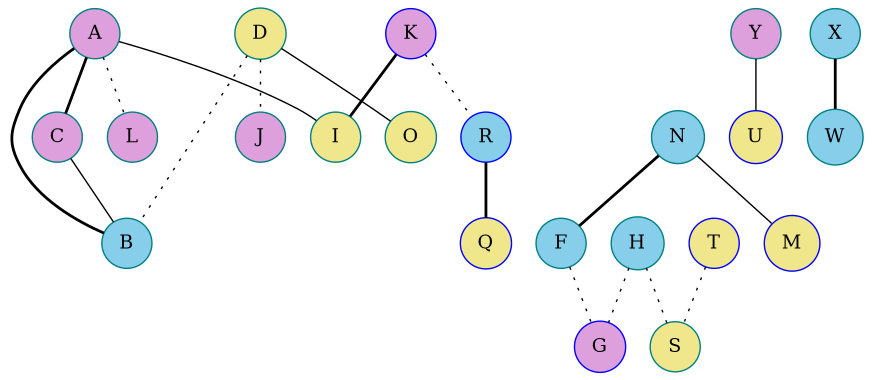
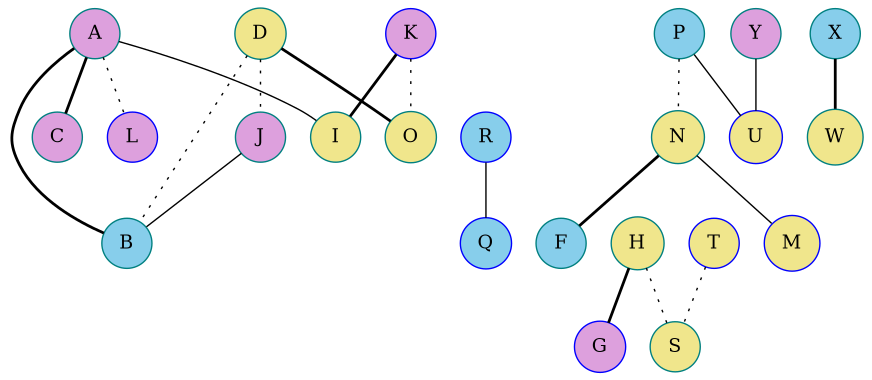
node "P": added
edge "D" -- "O": style solid -> bold
edge "K" -- "R": now "K" -- "O"
node "L": color teal -> blue
node "N": fillcolor skyblue -> khaki
node "W": fillcolor skyblue -> khaki
edge "C" -- "B": now "J" -- "B"
edge "R" -- "Q": style bold -> solid
node "Q": fillcolor khaki -> skyblue
node "H": fillcolor skyblue -> khaki
edge "F" -- "G": removed
edge "H" -- "G": style dotted -> bold
